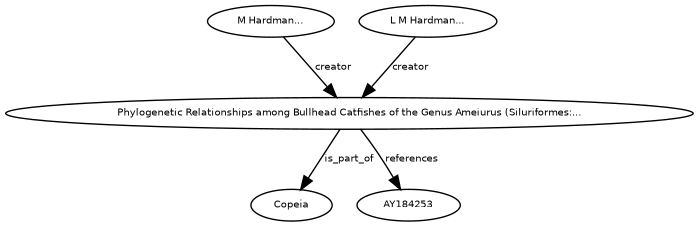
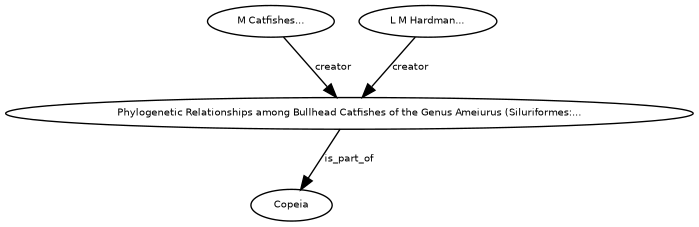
node "M Hardman...": label "M Hardman..." -> "M Catfishes..."
node "AY184253": removed
